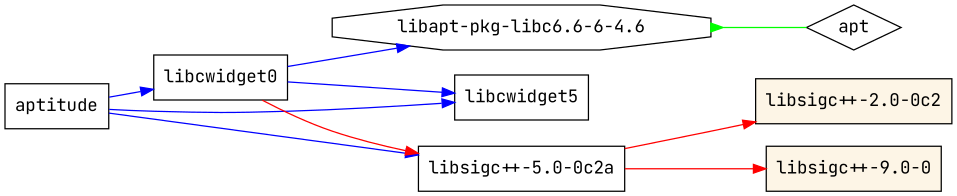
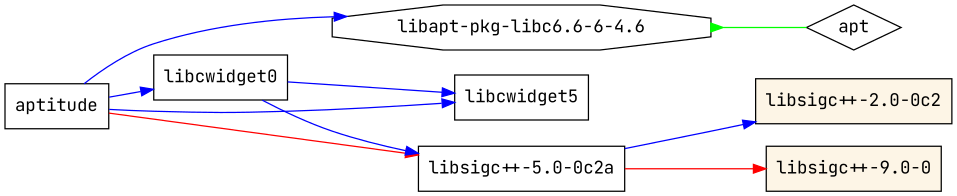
edge "libcwidget0" -> "libapt-pkg-libc6.6-6-4.6": now "aptitude" -> "libapt-pkg-libc6.6-6-4.6"
edge "libcwidget0" -> "libsigc++-5.0-0c2a": color red -> blue
edge "aptitude" -> "libsigc++-5.0-0c2a": color blue -> red
edge "libsigc++-5.0-0c2a" -> "libsigc++-2.0-0c2": color red -> blue
